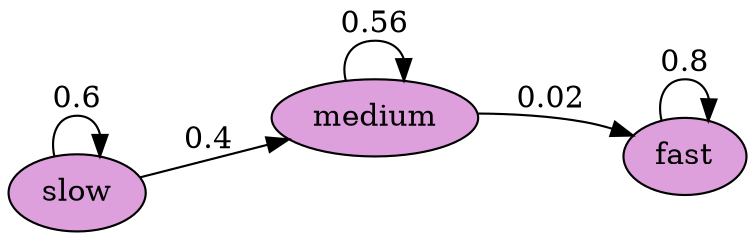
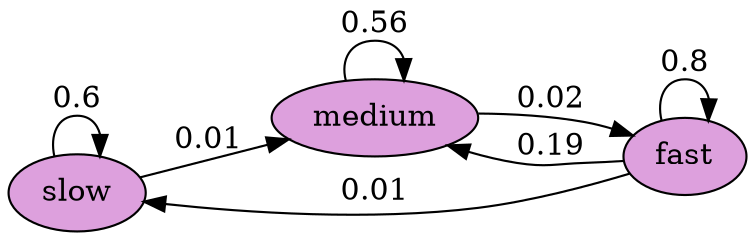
edge "slow" -> "medium": label "0.4" -> "0.01"
edge "fast" -> "medium": added, label "0.19"
edge "fast" -> "slow": added, label "0.01"
